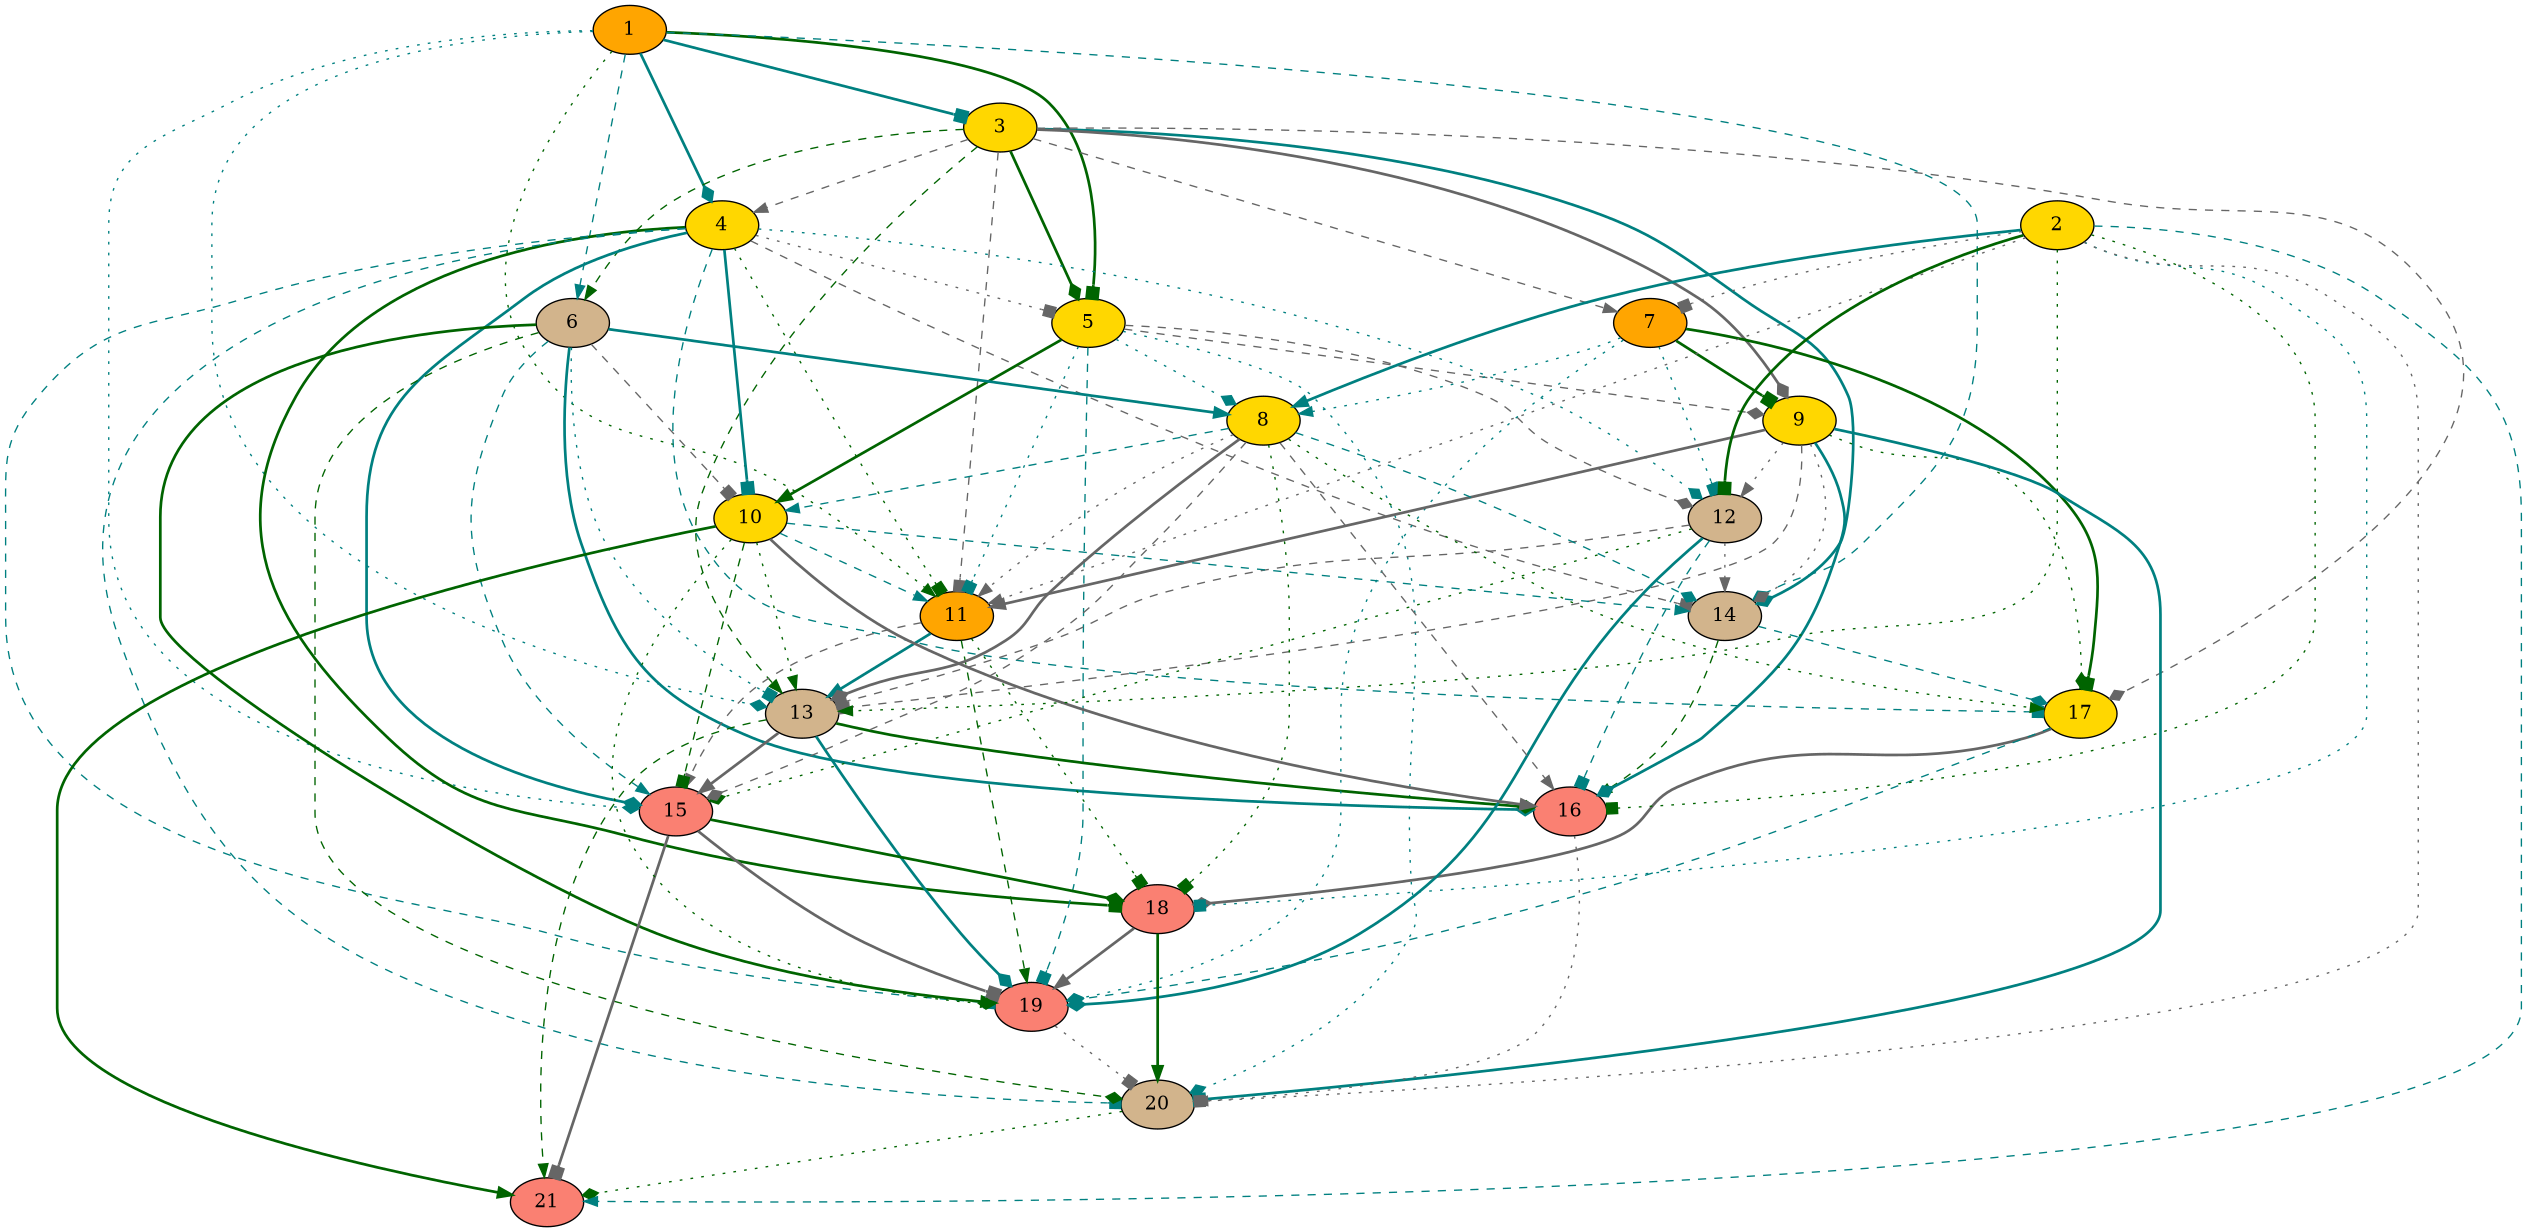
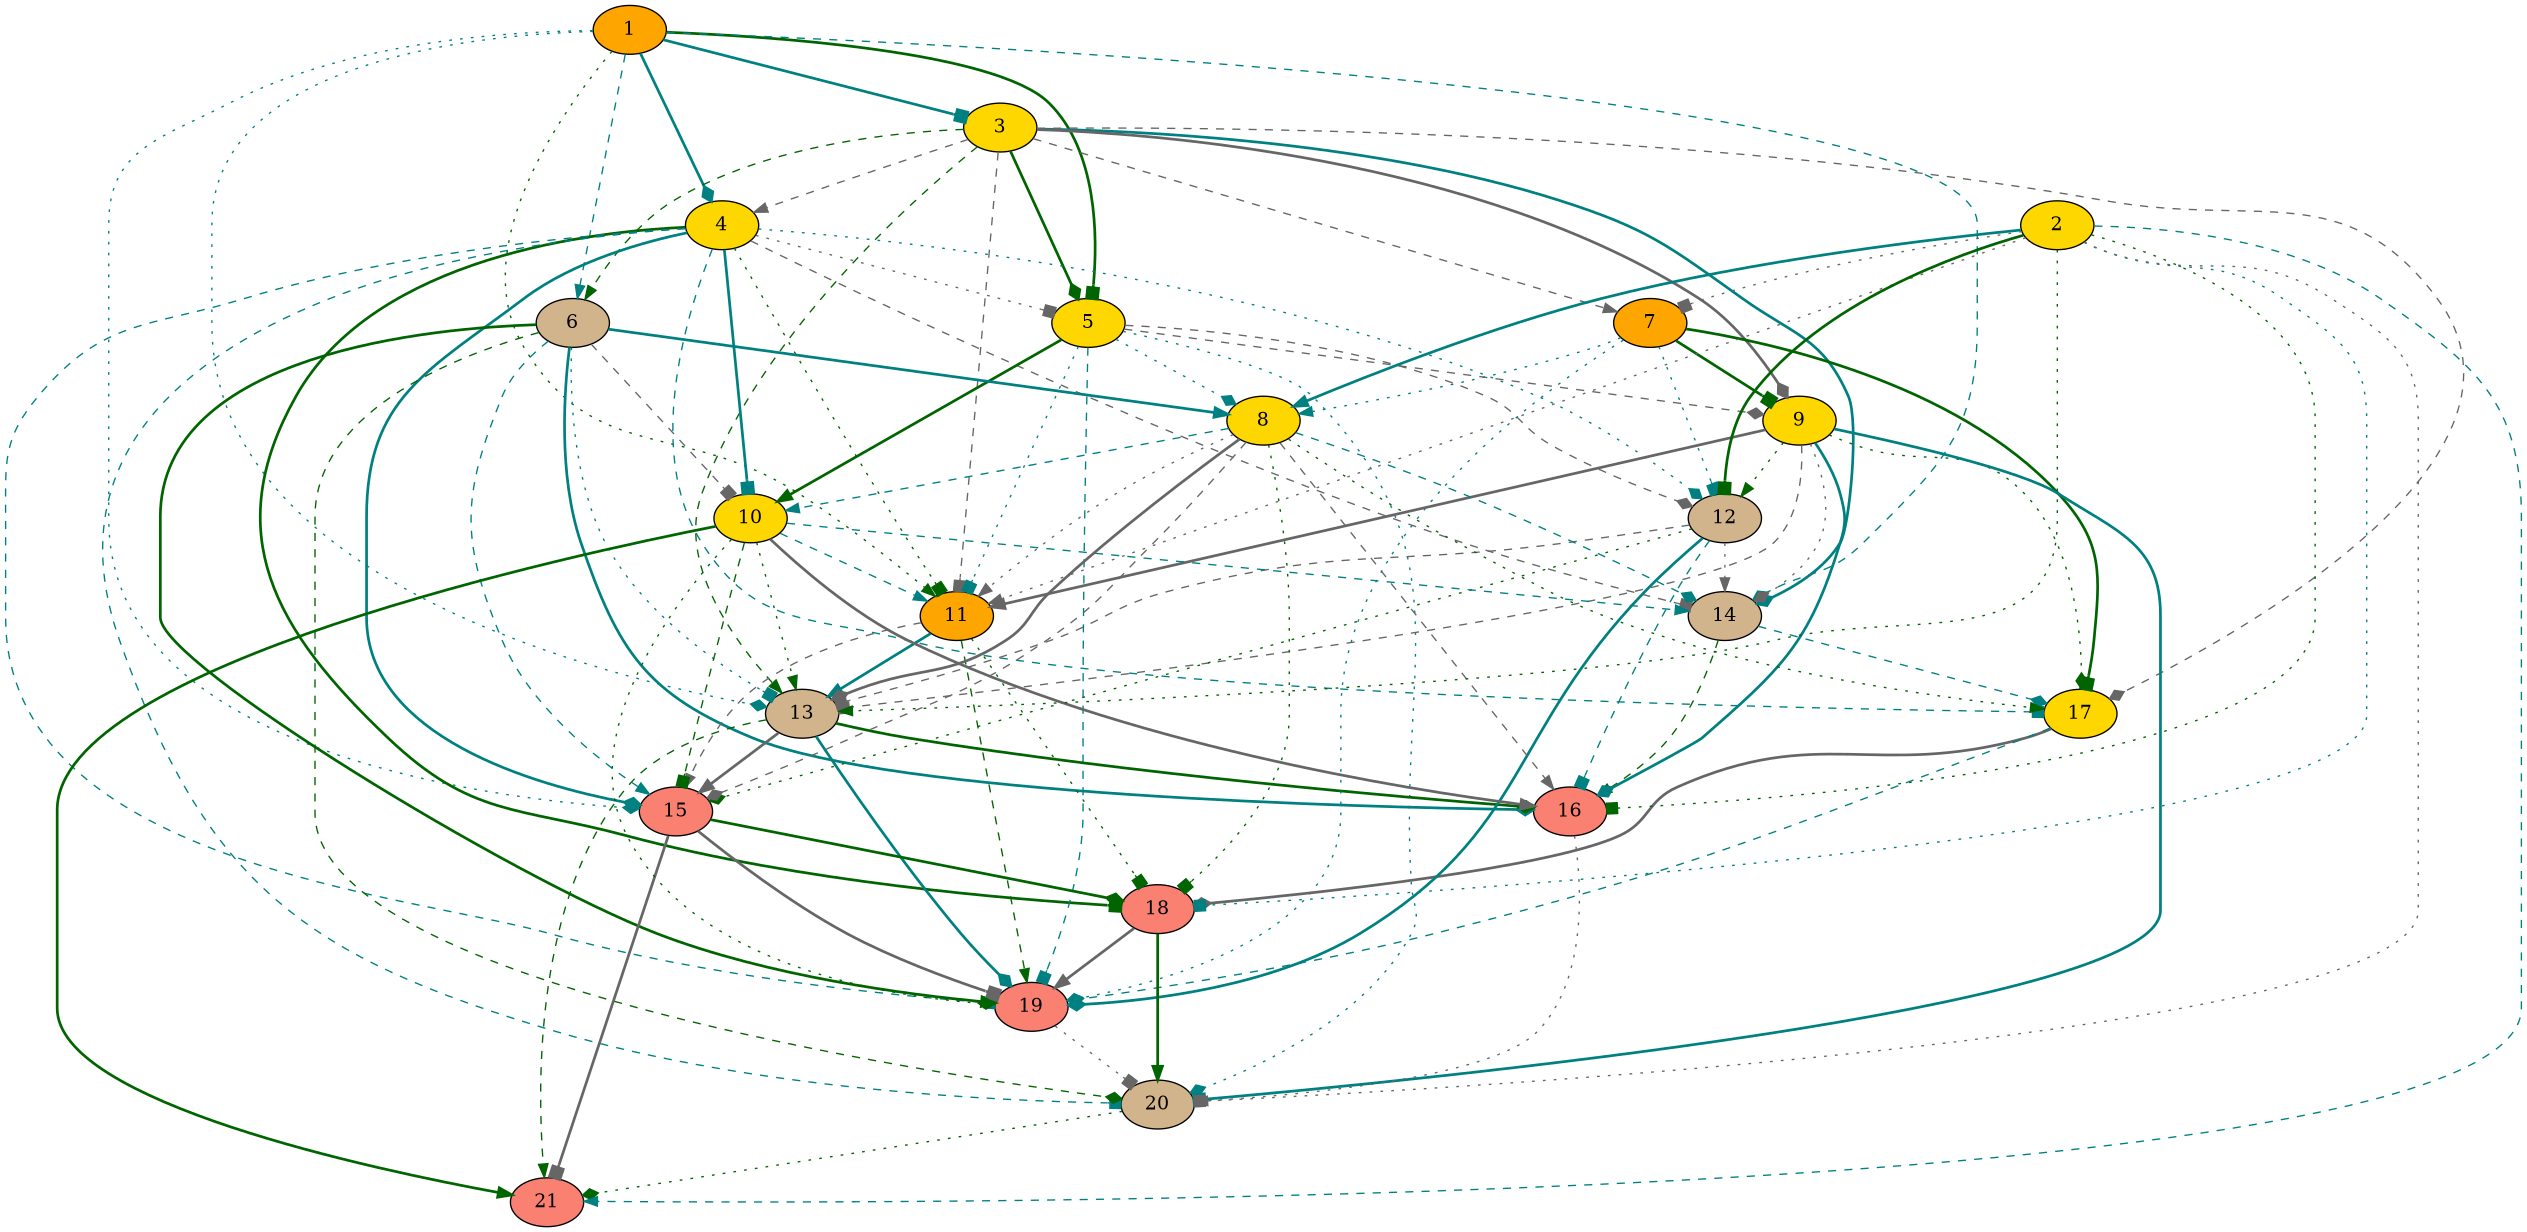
edge "9" -> "12": color gray40 -> darkgreen
